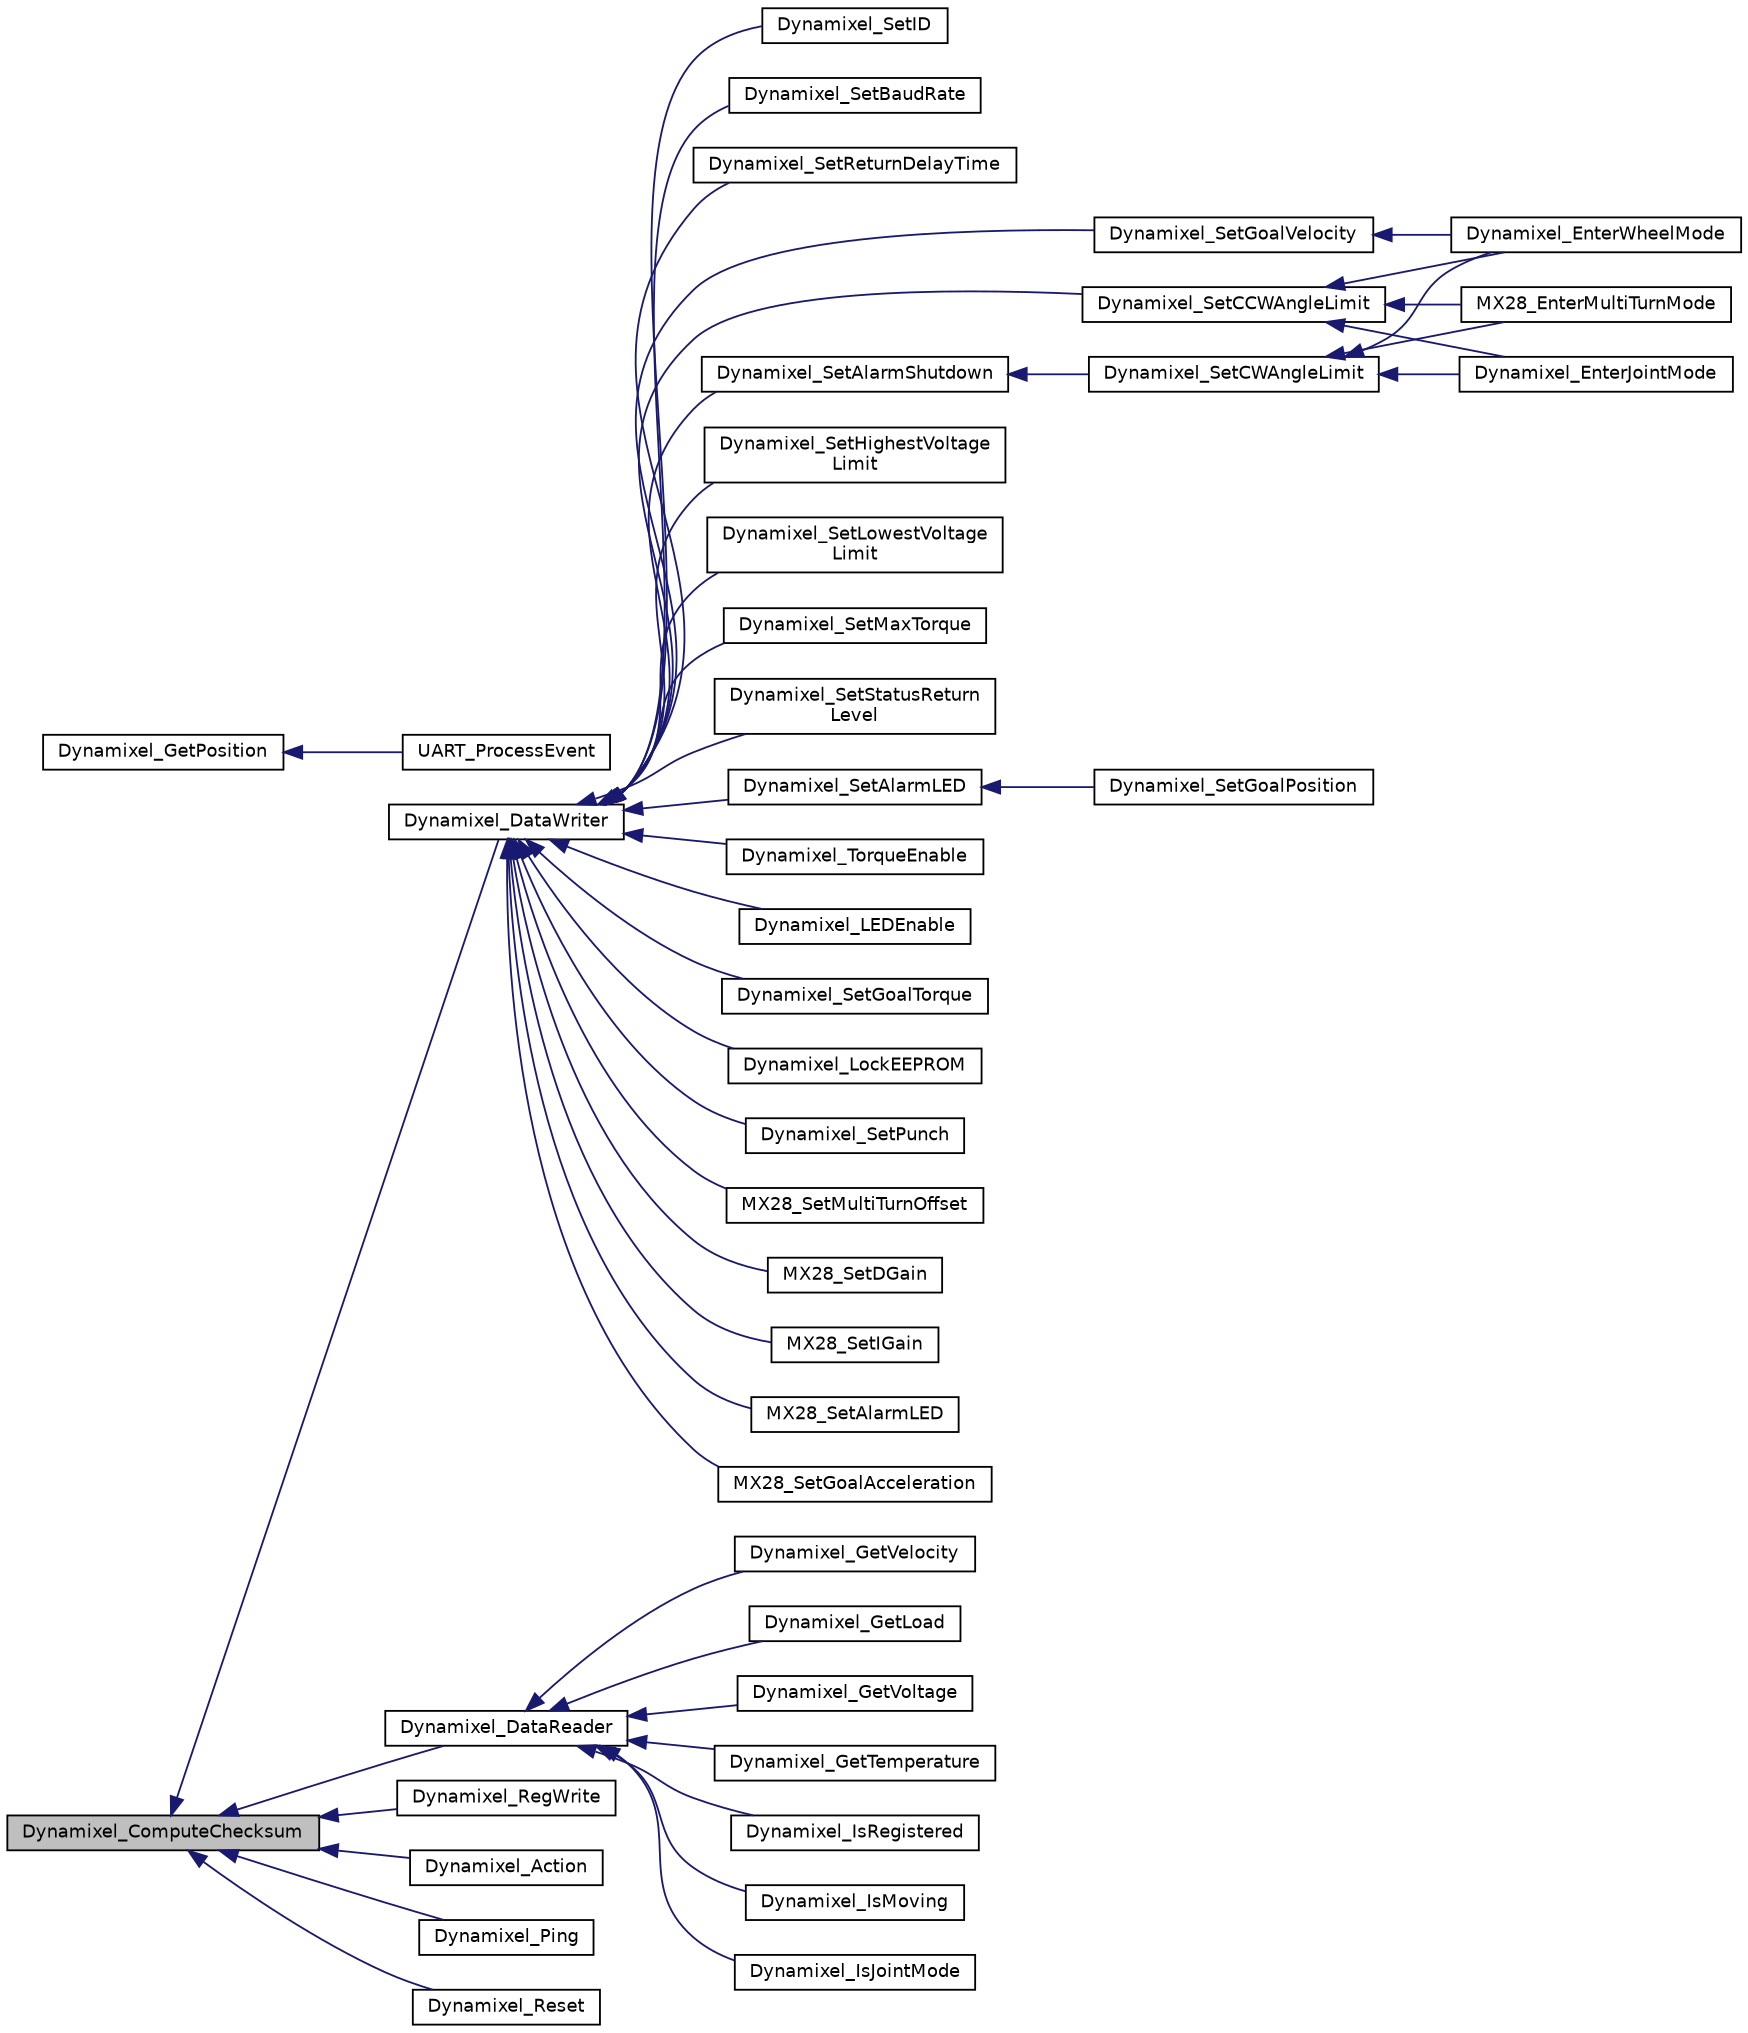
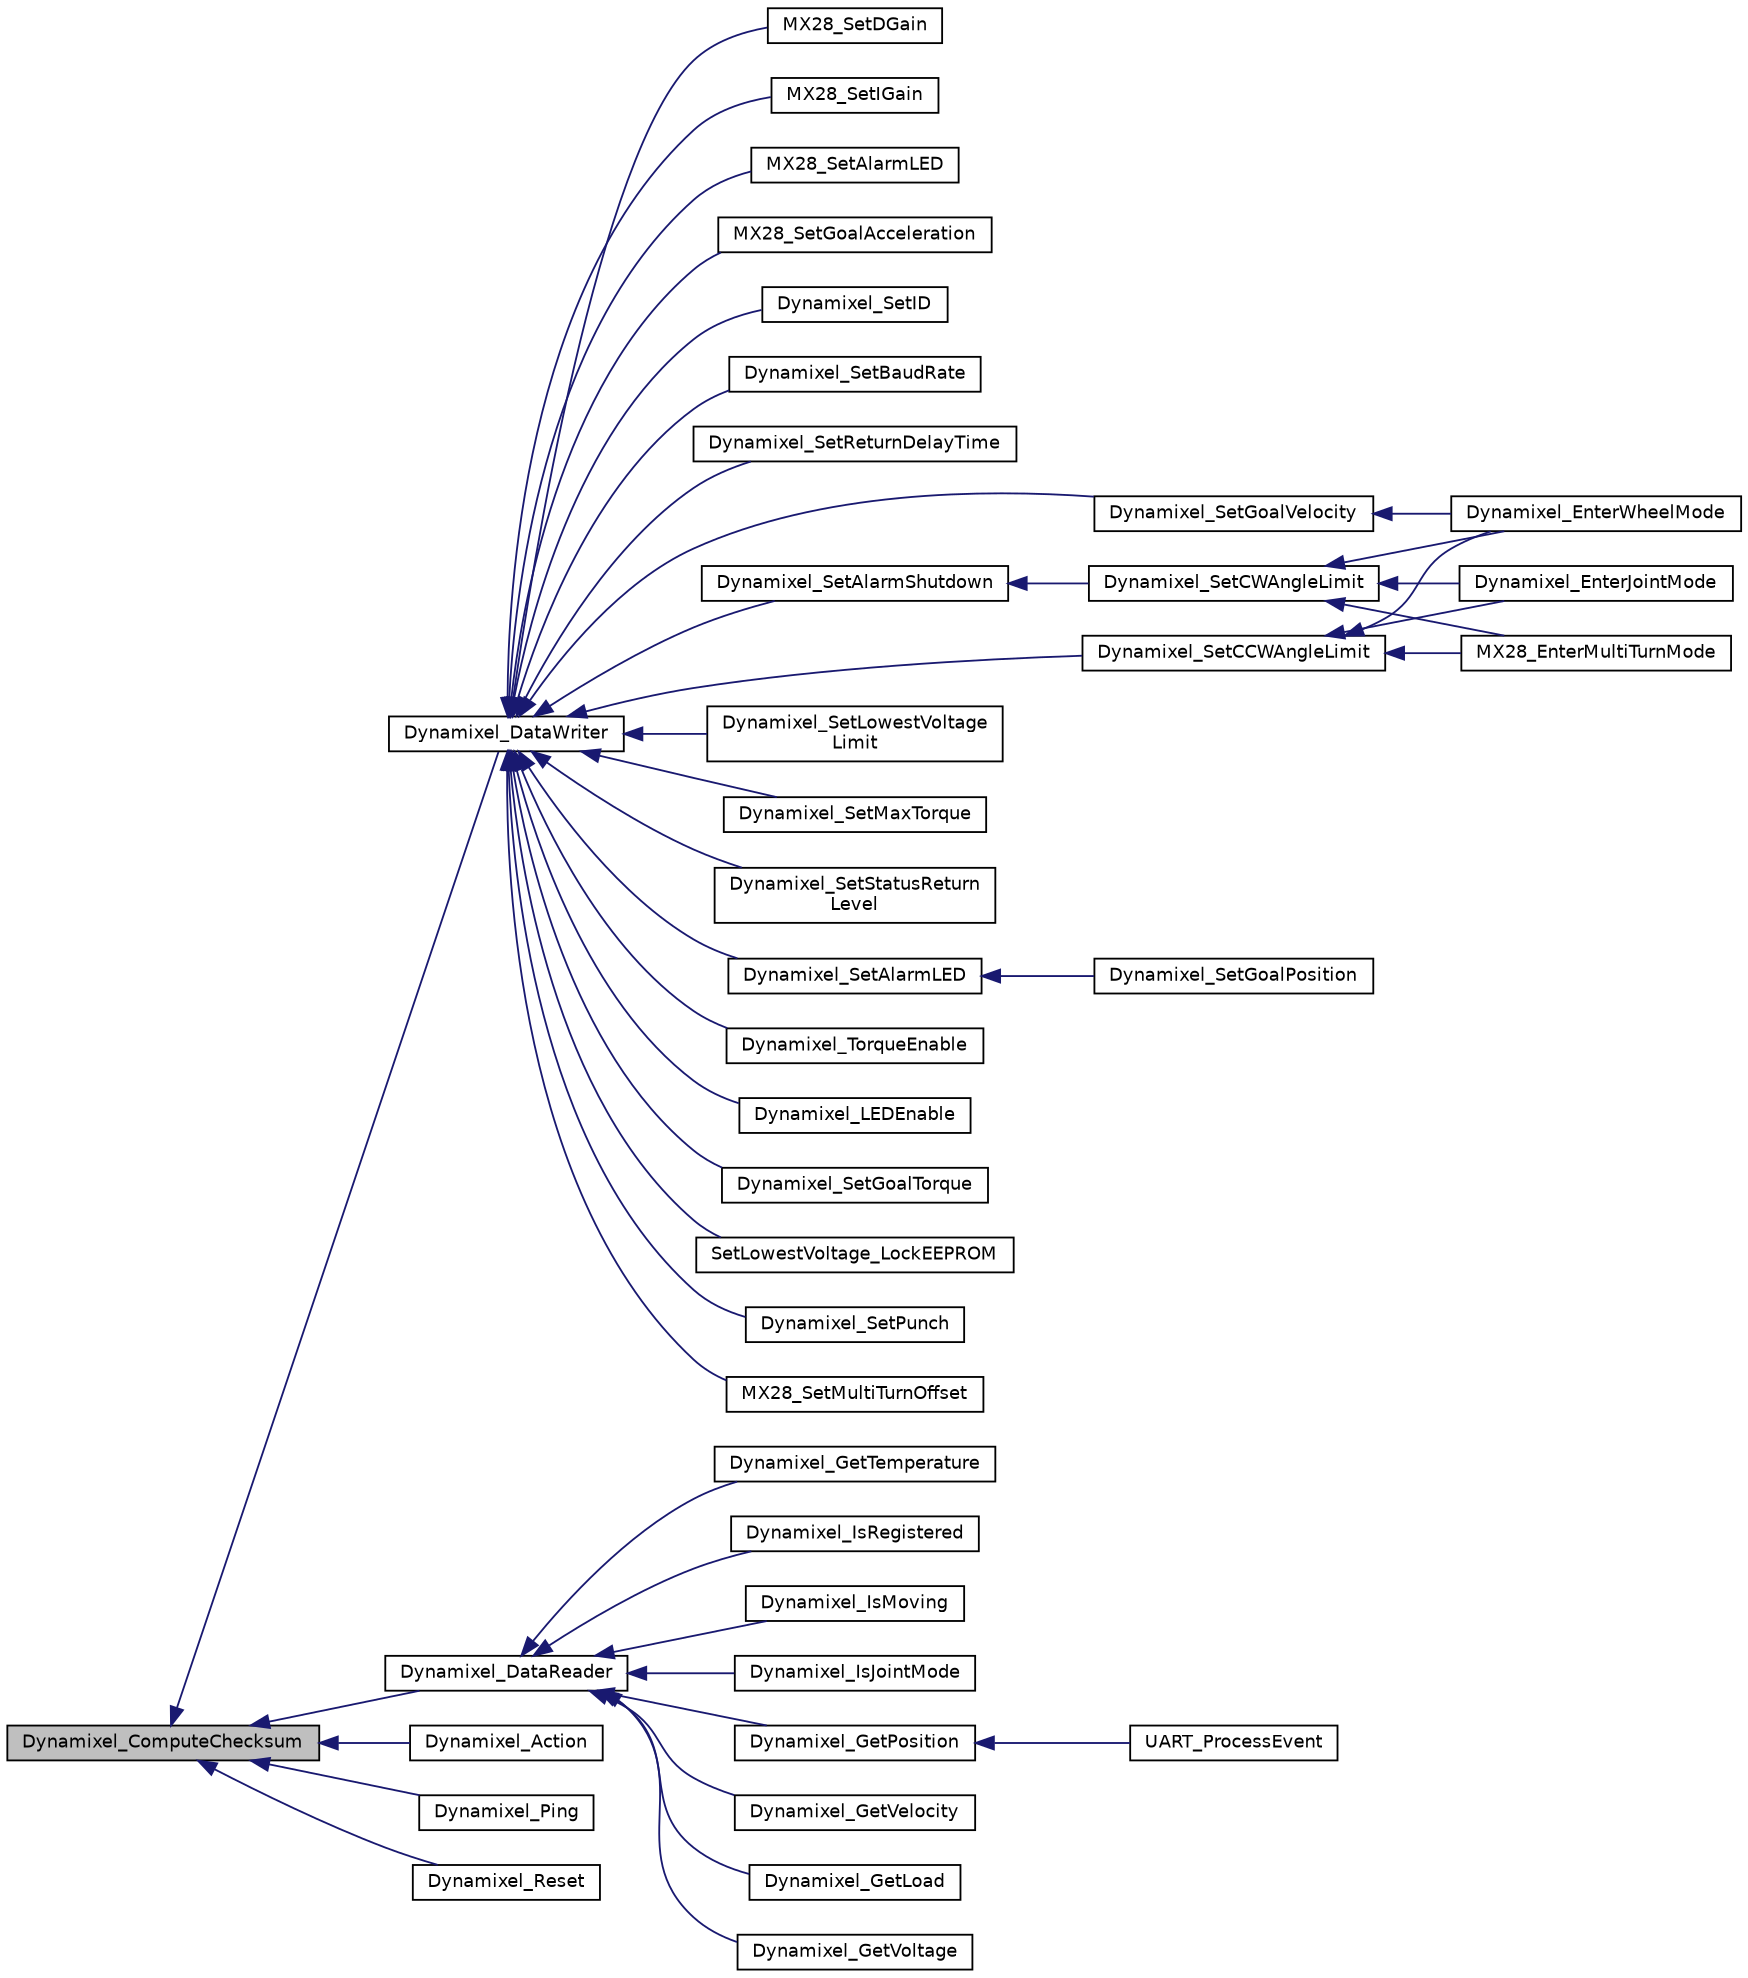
node "Dynamixel_SetHighestVoltage Limit": removed
node "Dynamixel_LockEEPROM": label "Dynamixel_LockEEPROM" -> "SetLowestVoltage_LockEEPROM"
edge "Dynamixel_GetPosition" -> "Dynamixel_DataReader": added
node "Dynamixel_RegWrite": removed
